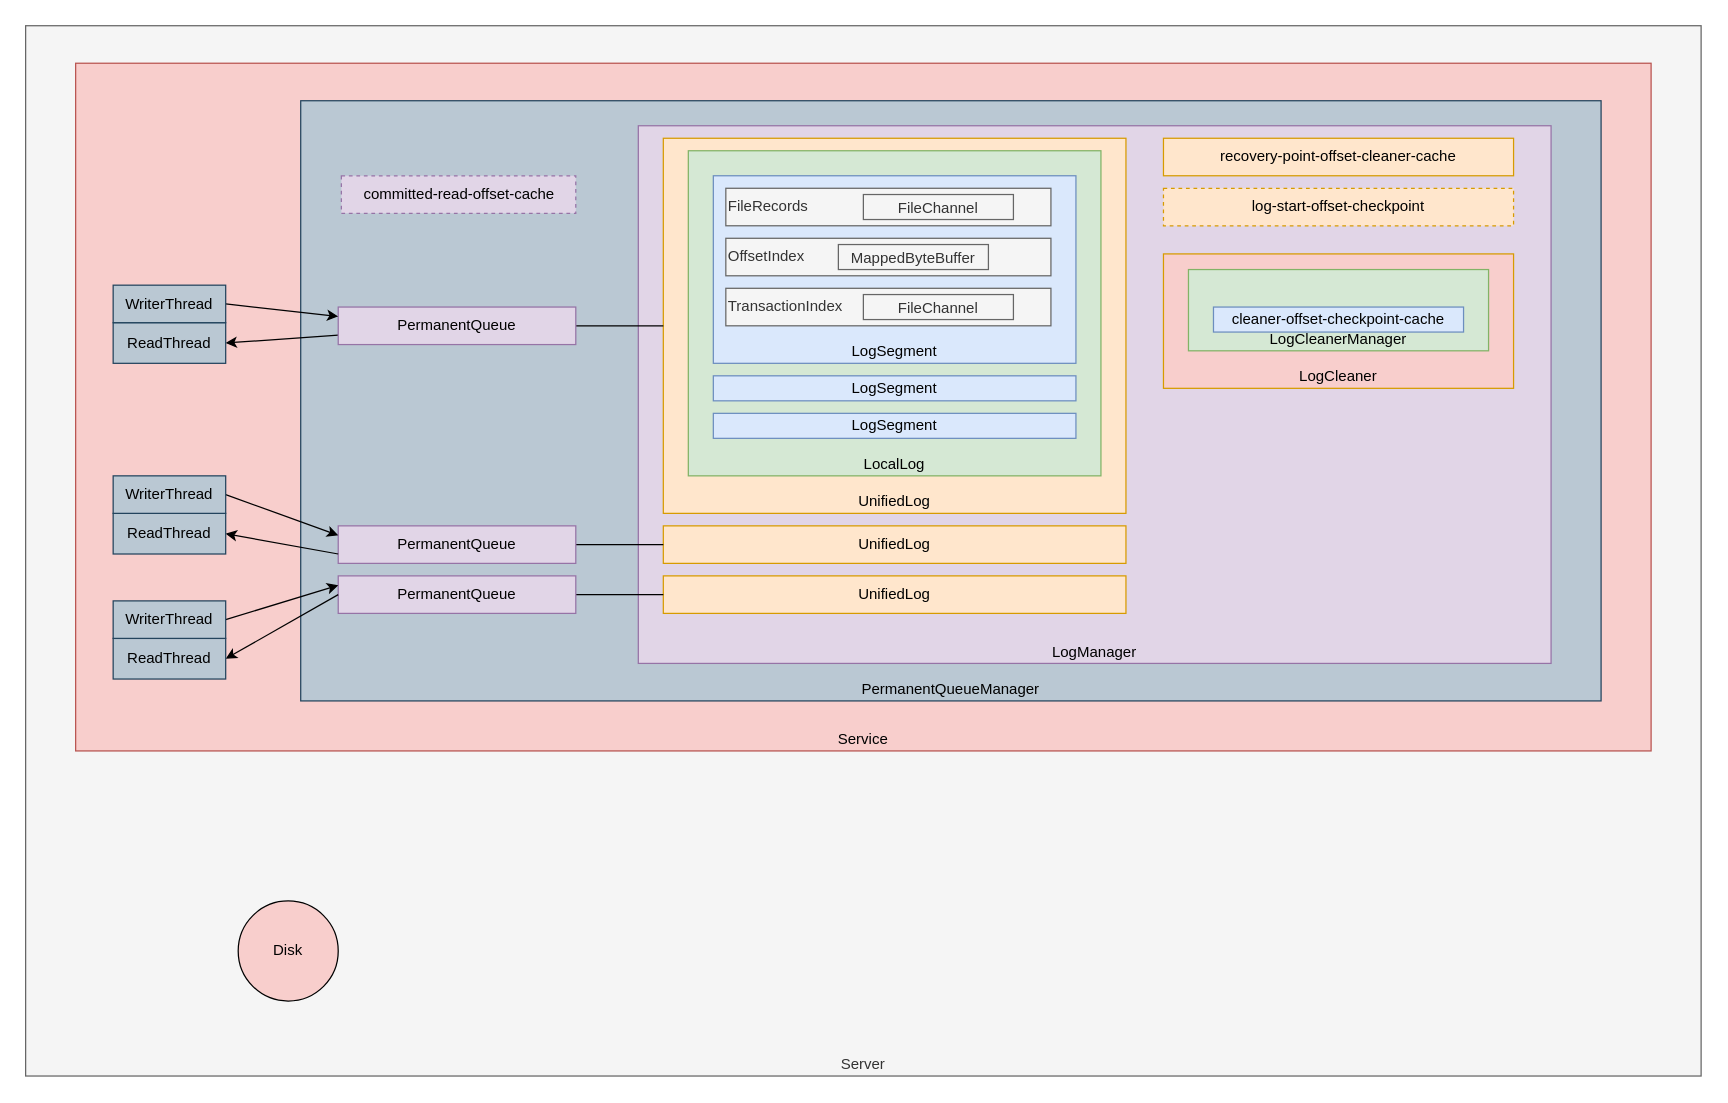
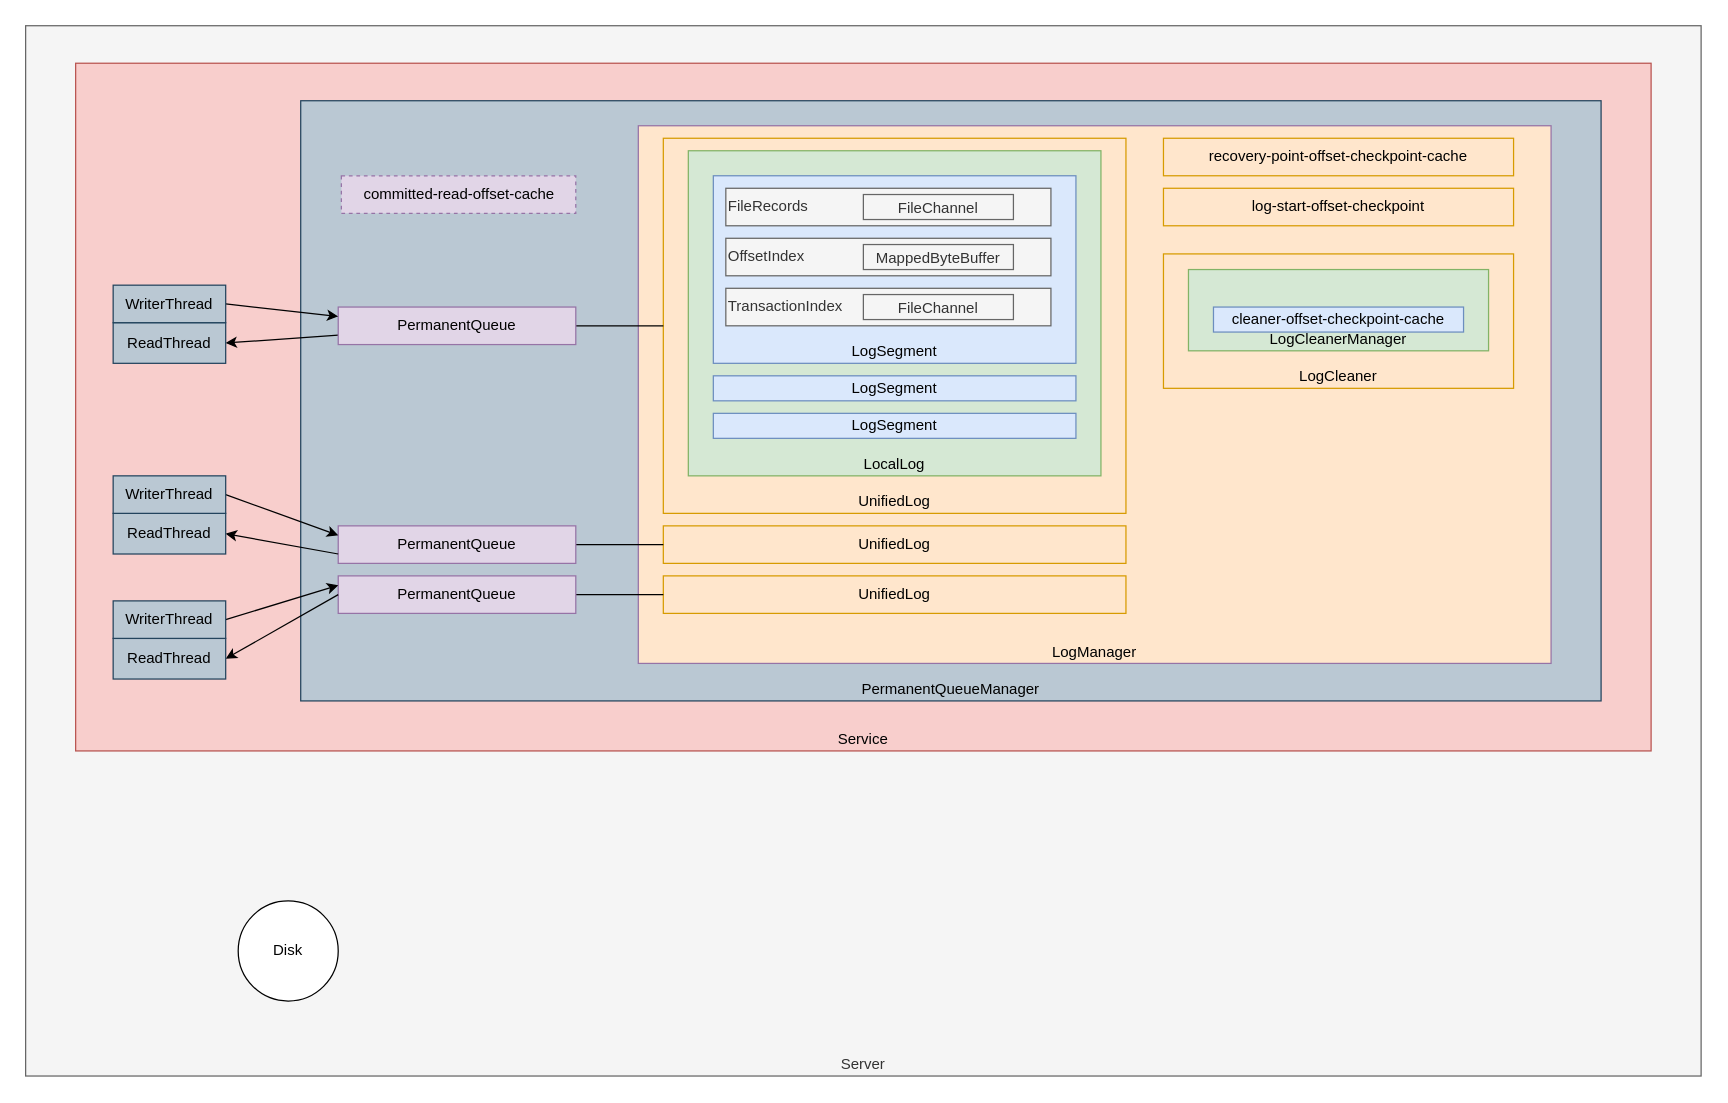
node "recovery-point-offset-cleaner-cache": label "recovery-point-offset-cleaner-cache" -> "recovery-point-offset-checkpoint-cache"
node "log-start-offset-checkpoint": style dashed -> solid
node "MappedByteBuffer": moved (913, 257) -> (938, 257)
node "LogCleaner": fillcolor #f8cecc -> #ffe6cc
node "LogManager": fillcolor #e1d5e7 -> #ffe6cc
node "Disk": fillcolor #f8cecc -> #ffffff
